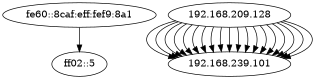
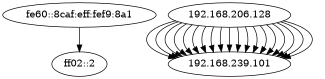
node "192.168.209.128": label "192.168.209.128" -> "192.168.206.128"
node "ff02::5": label "ff02::5" -> "ff02::2"
